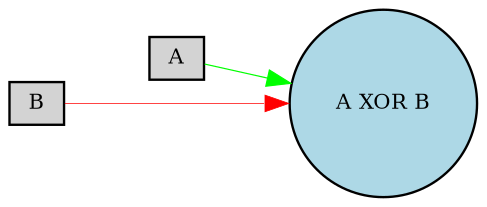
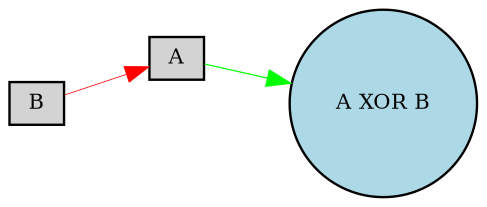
edge "B" -> "A XOR B": now "B" -> "A"
